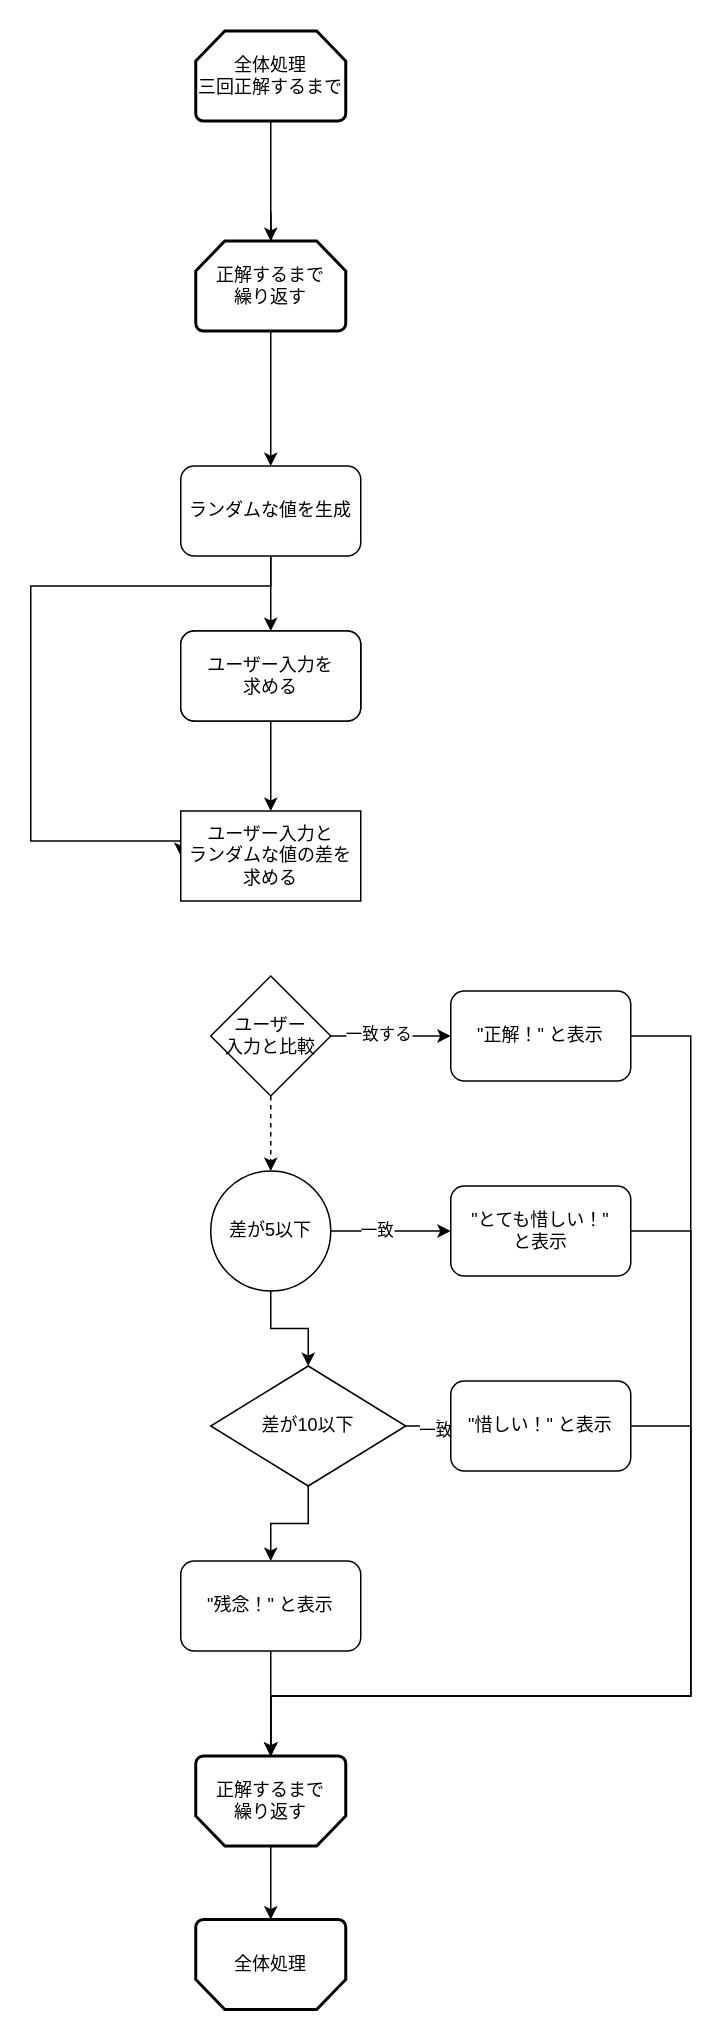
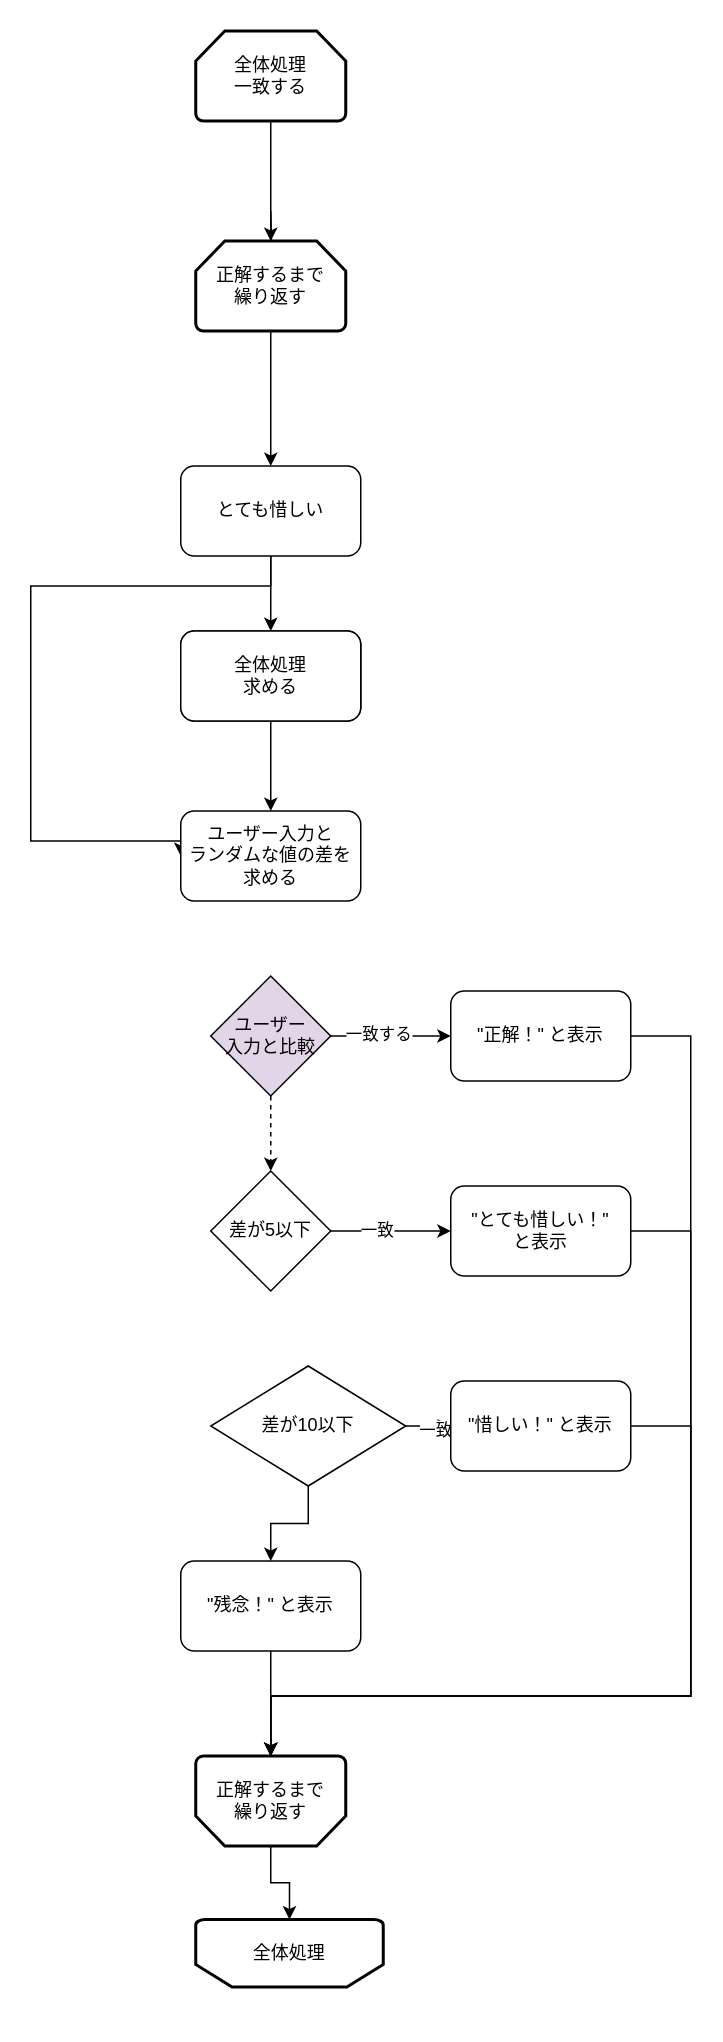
node "全体処理 三回正解するまで": label "全体処理 三回正解するまで" -> "全体処理 一致する"
node "ランダムな値を生成": label "ランダムな値を生成" -> "とても惜しい"
node "ユーザー入力を 求める": label "ユーザー入力を 求める" -> "全体処理 求める"
node "ユーザー入力と ランダムな値の差を求める": shape rectangle -> rounded rectangle
node "ユーザー 入力と比較": fillcolor #ffffff -> #e1d5e7
node "差が5以下": shape ellipse -> diamond
edge "差が5以下" -> "差が10以下": removed
node "全体処理": size 150x90 -> 188x68
